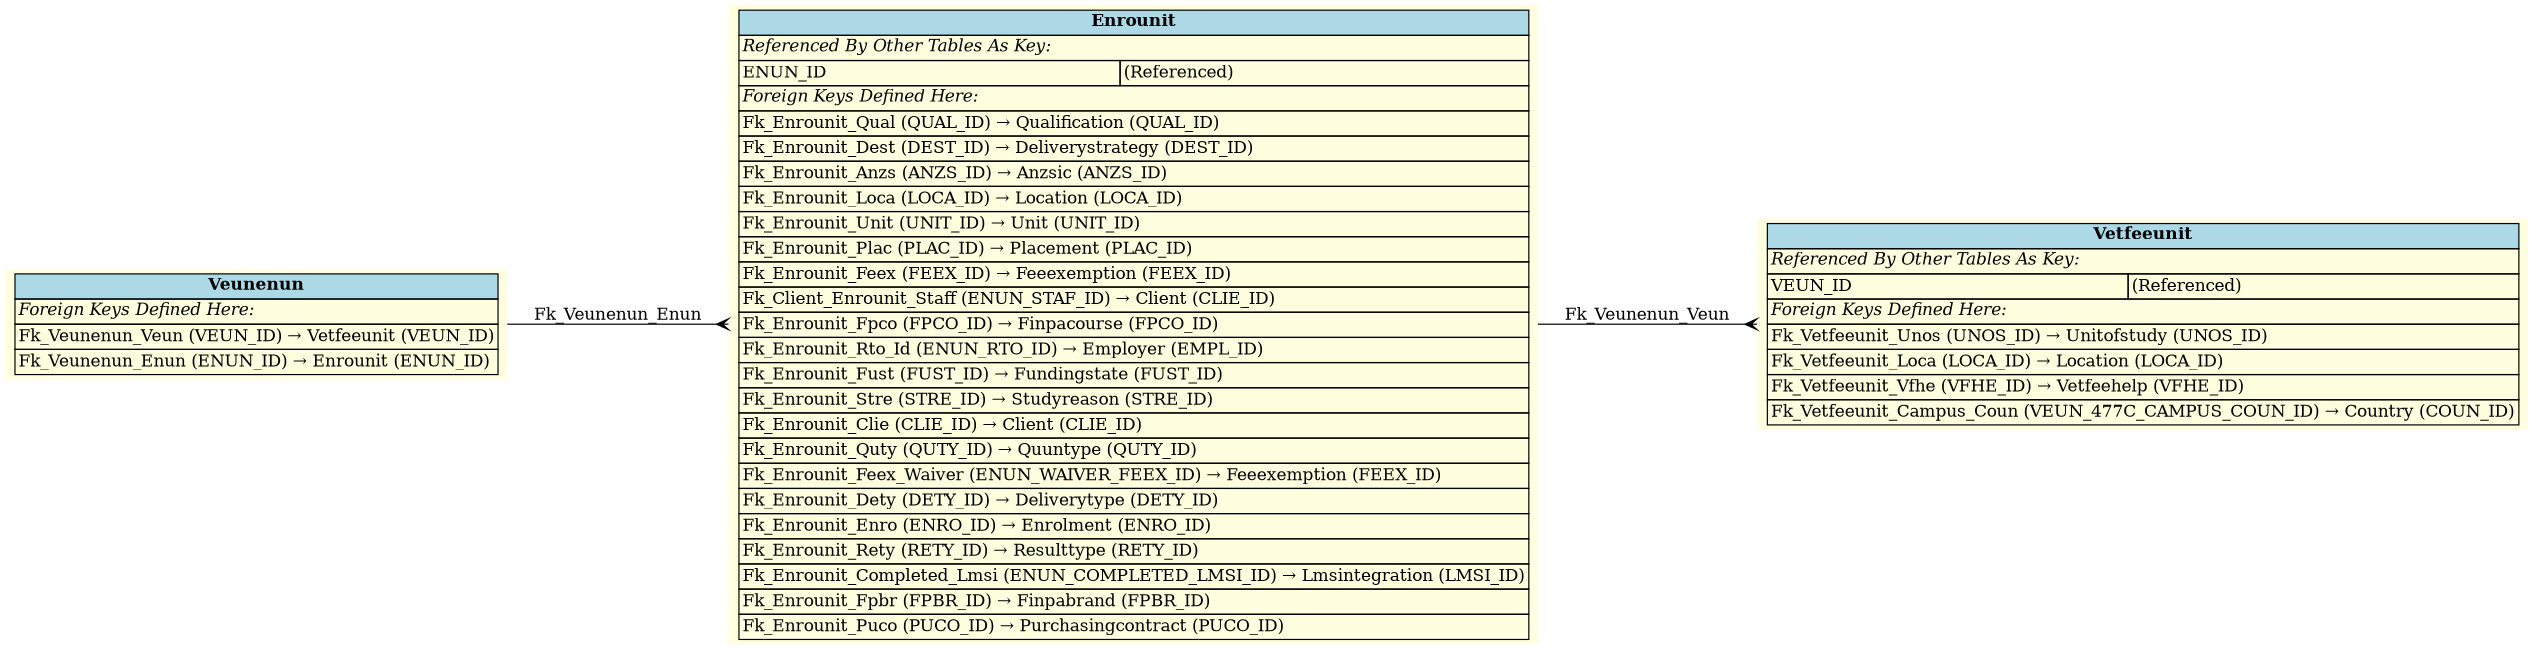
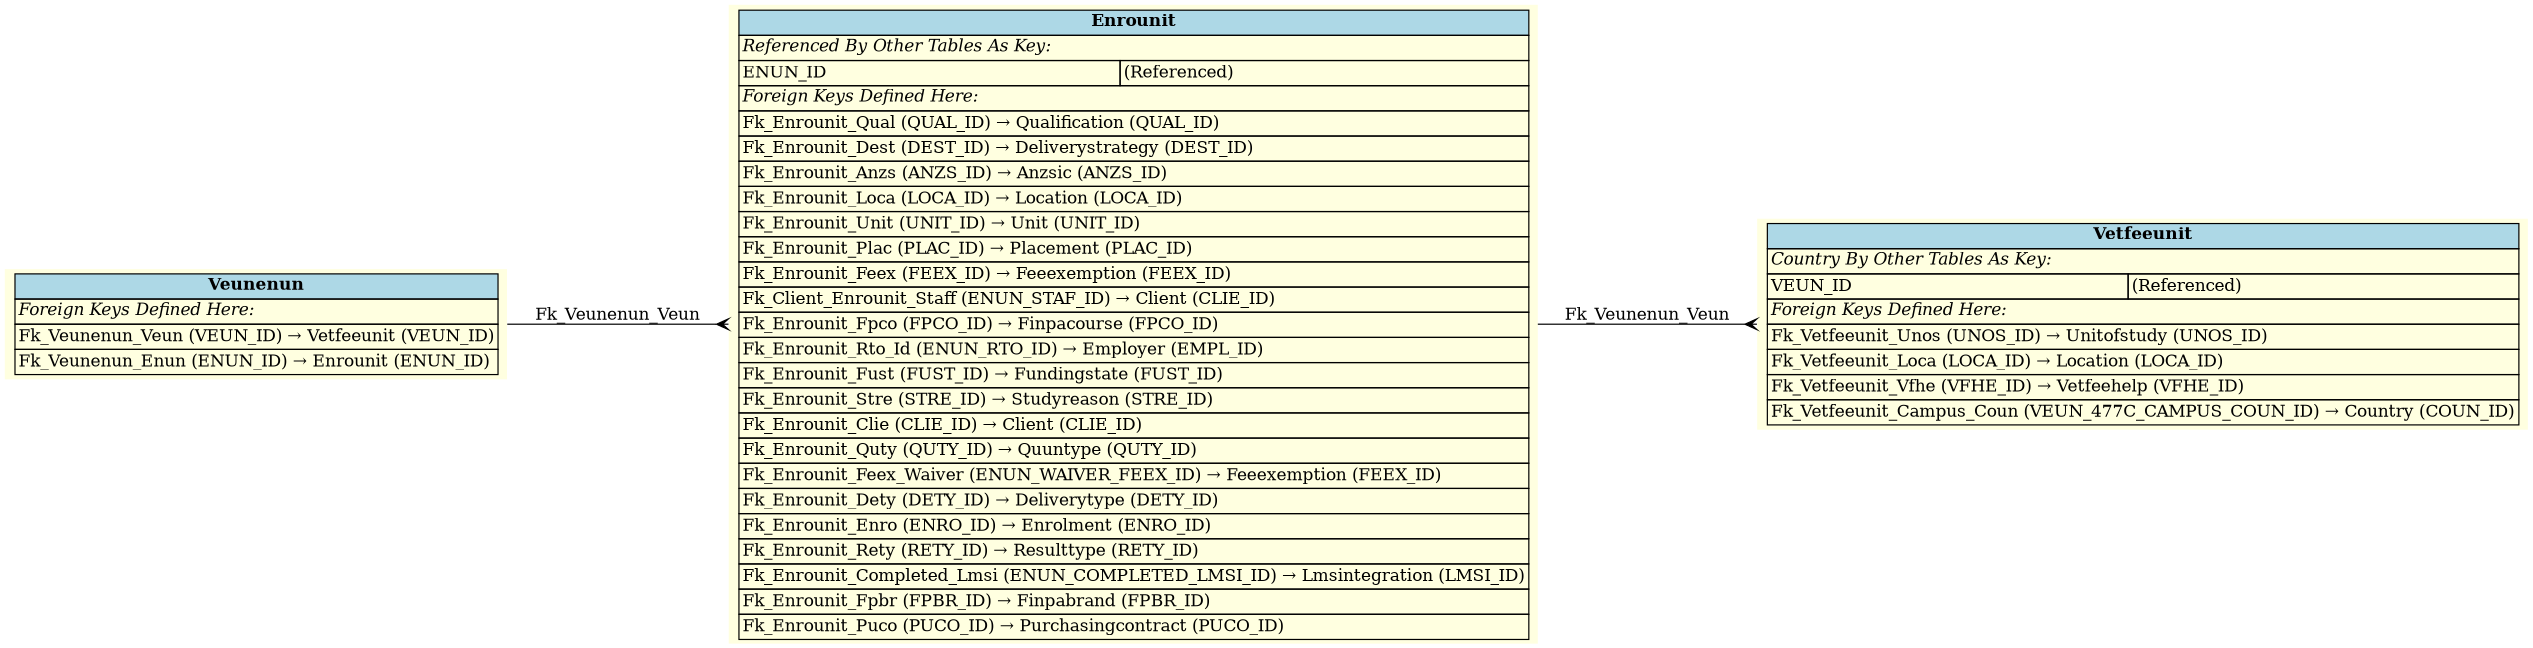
node "Vetfeeunit": text "Referenced By Other Tables As Key:" -> "Country By Other Tables As Key:"
edge "Veunenun" -- "Enrounit": label " Fk_Veunenun_Enun " -> " Fk_Veunenun_Veun "
